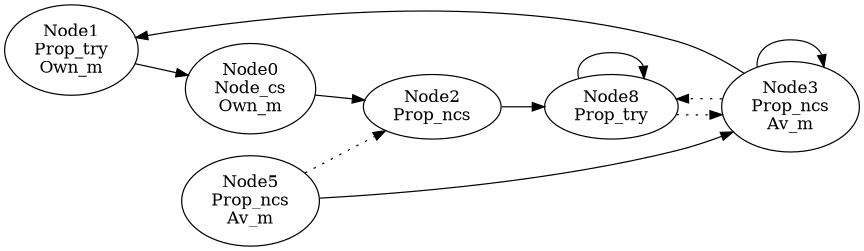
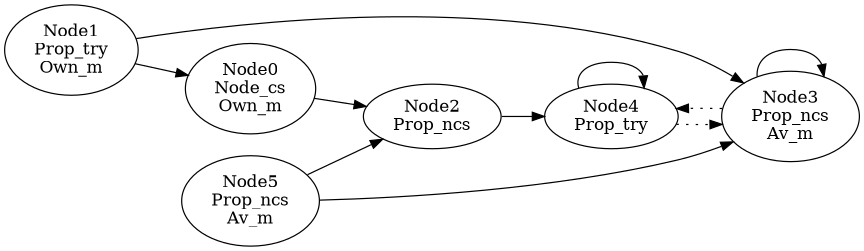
edge "Node3 Prop_ncs Av_m" -> "Node1 Prop_try Own_m": reversed
node "Node8 Prop_try": label "Node8 Prop_try" -> "Node4 Prop_try"
edge "Node5 Prop_ncs Av_m" -> "Node2 Prop_ncs": style dotted -> solid
